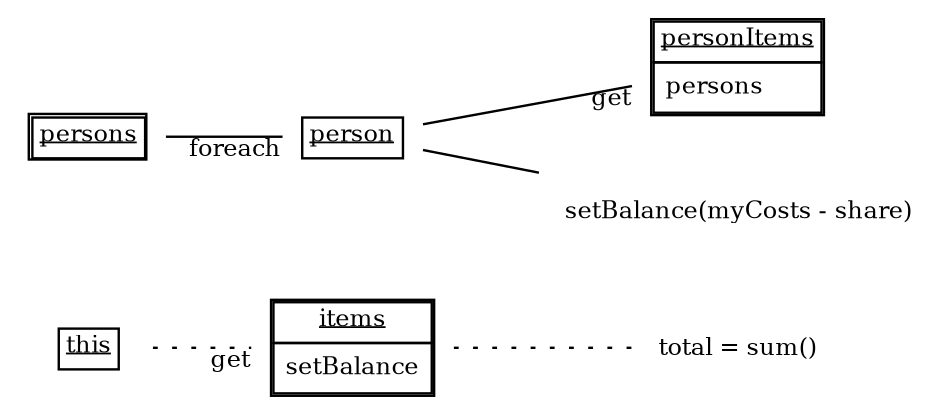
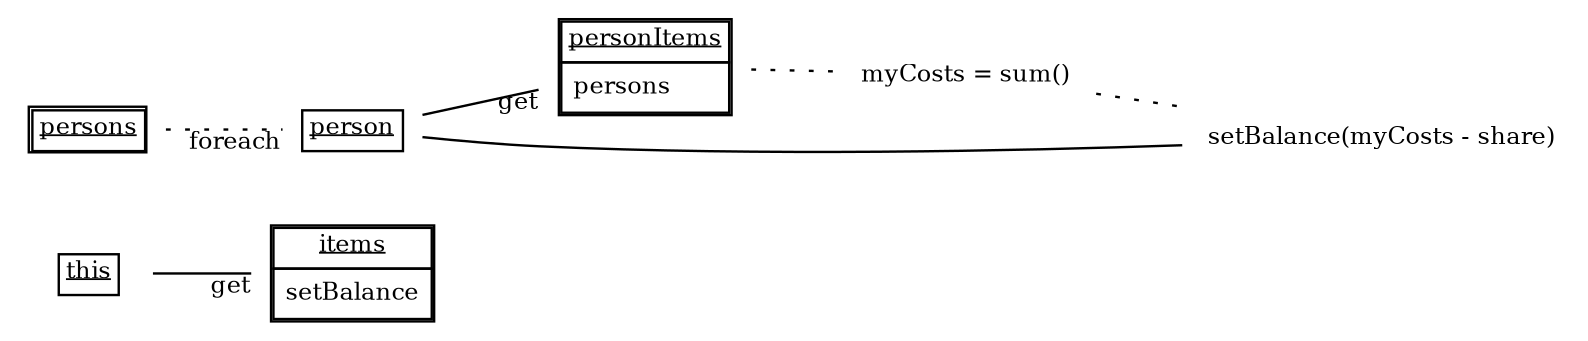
node "myCosts = sum()": added
edge "persons" -- "person": style solid -> dotted
edge "this" -- "items": style dotted -> solid
node "total = sum()": removed
